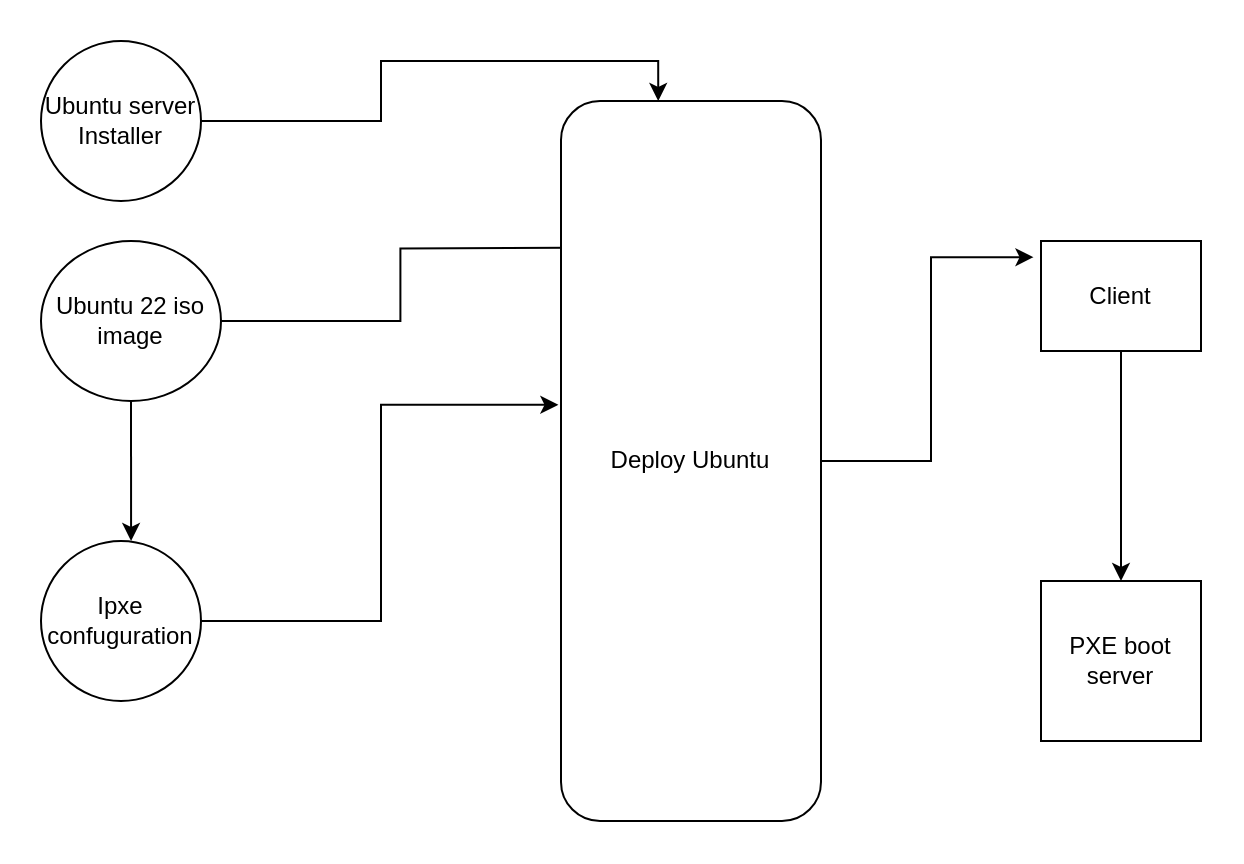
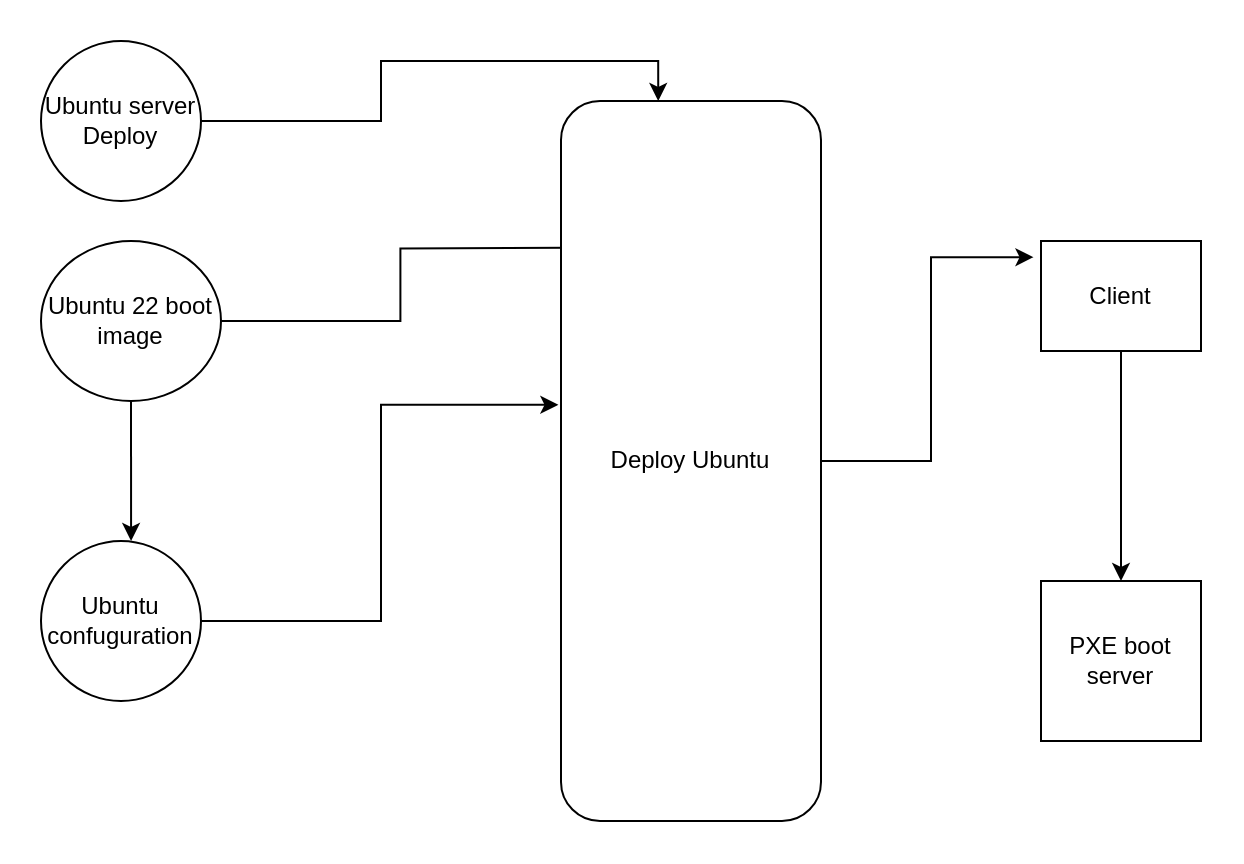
node "Ubuntu server Installer": label "Ubuntu server Installer" -> "Ubuntu server Deploy"
node "Ubuntu 22 iso image": label "Ubuntu 22 iso image" -> "Ubuntu 22 boot image"
node "Ipxe confuguration": label "Ipxe confuguration" -> "Ubuntu confuguration"
